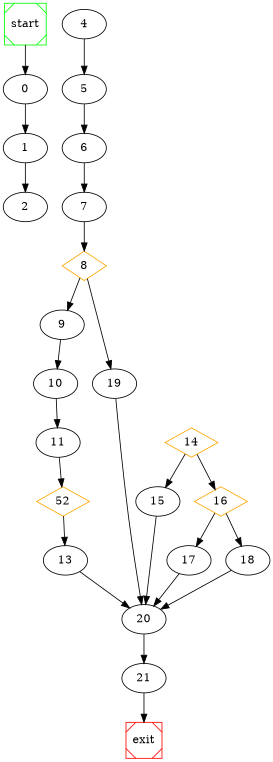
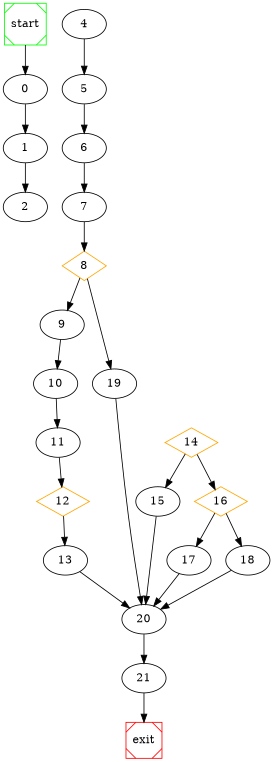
node "52": label "52" -> "12"
